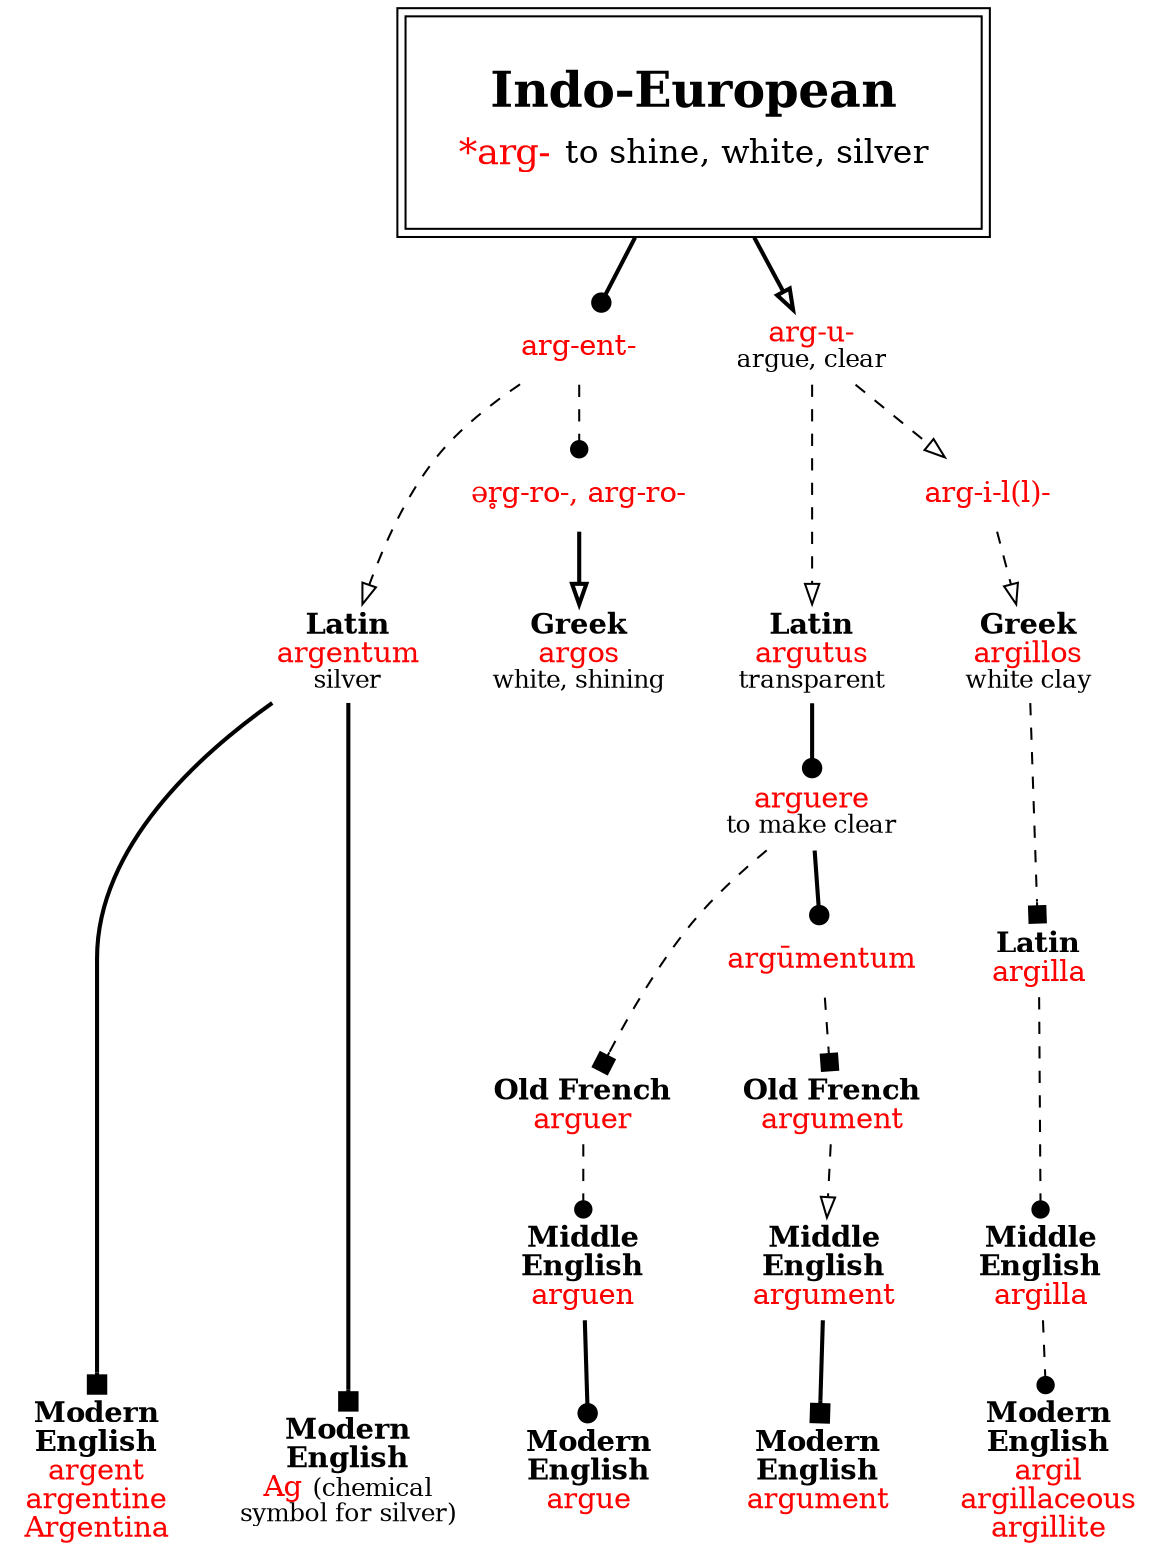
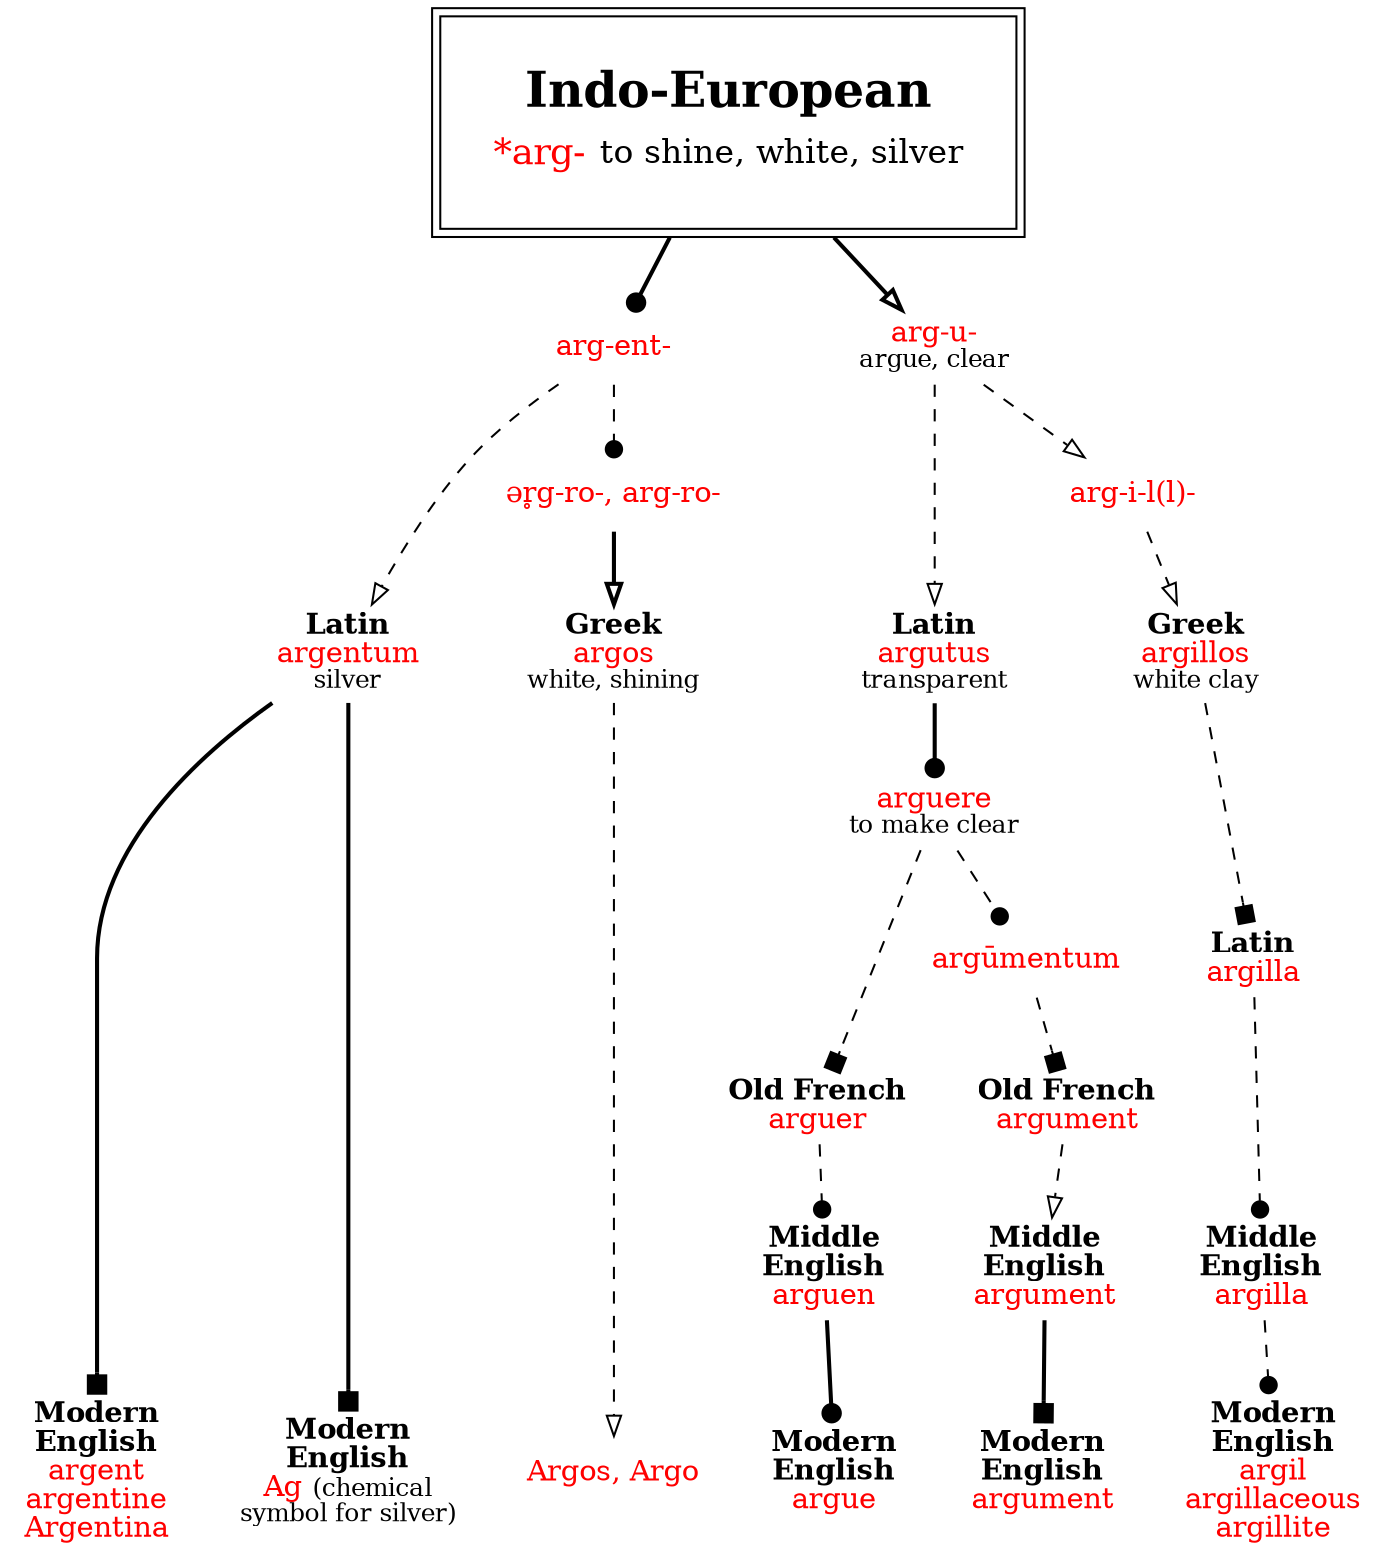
edge "arguere" -> "argūmentum": style bold -> dashed
node "Argos, Argo": added
